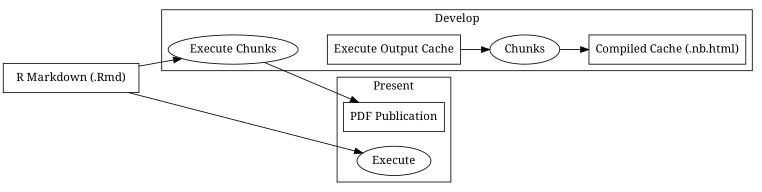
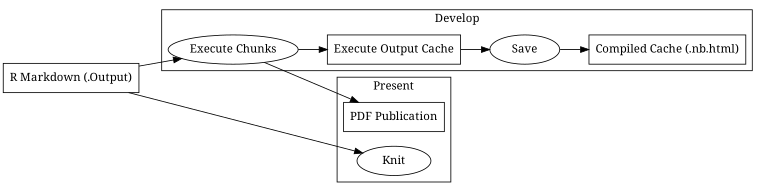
edge "Execute Chunks" -> "Execute Output Cache": added
node "Chunks": label "Chunks" -> "Save"
node "R Markdown (.Rmd)": label "R Markdown (.Rmd)" -> "R Markdown (.Output)"
node "Execute": label "Execute" -> "Knit"
